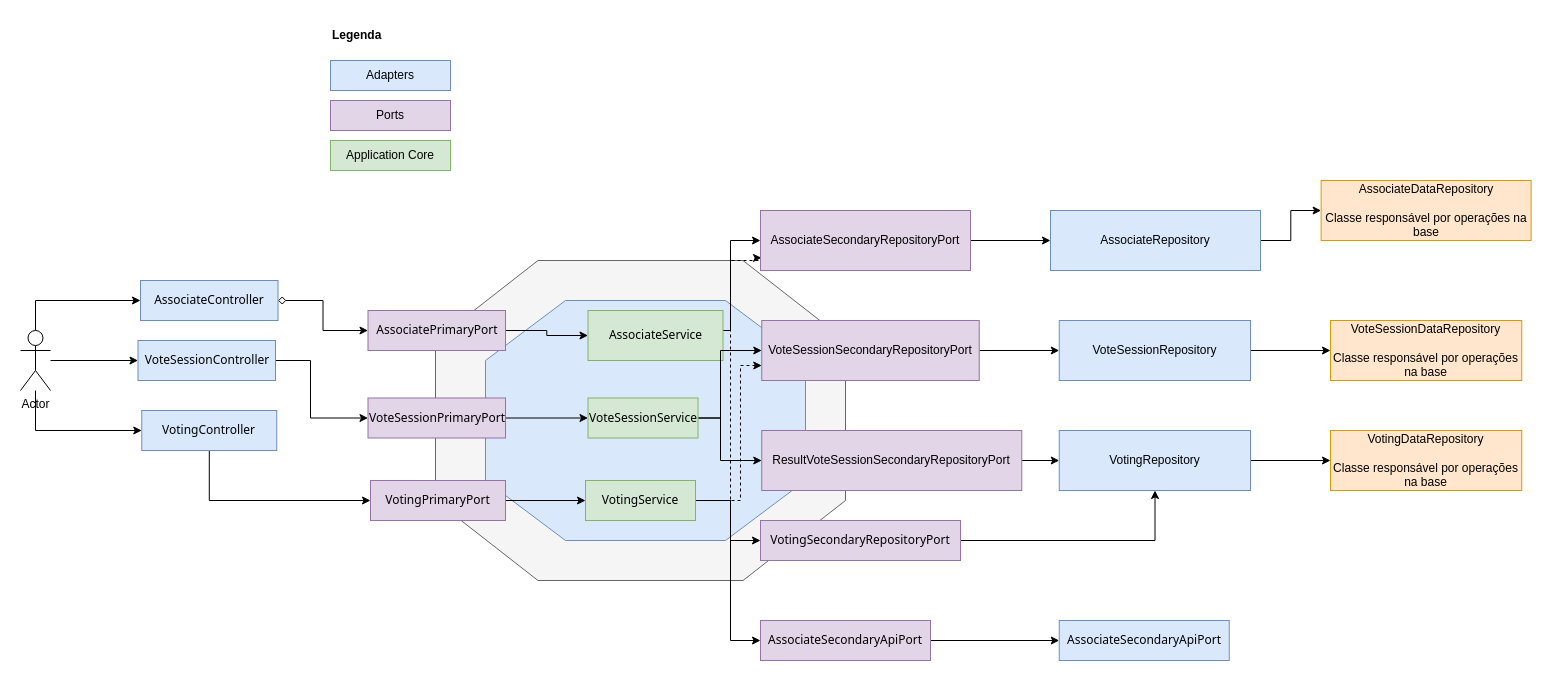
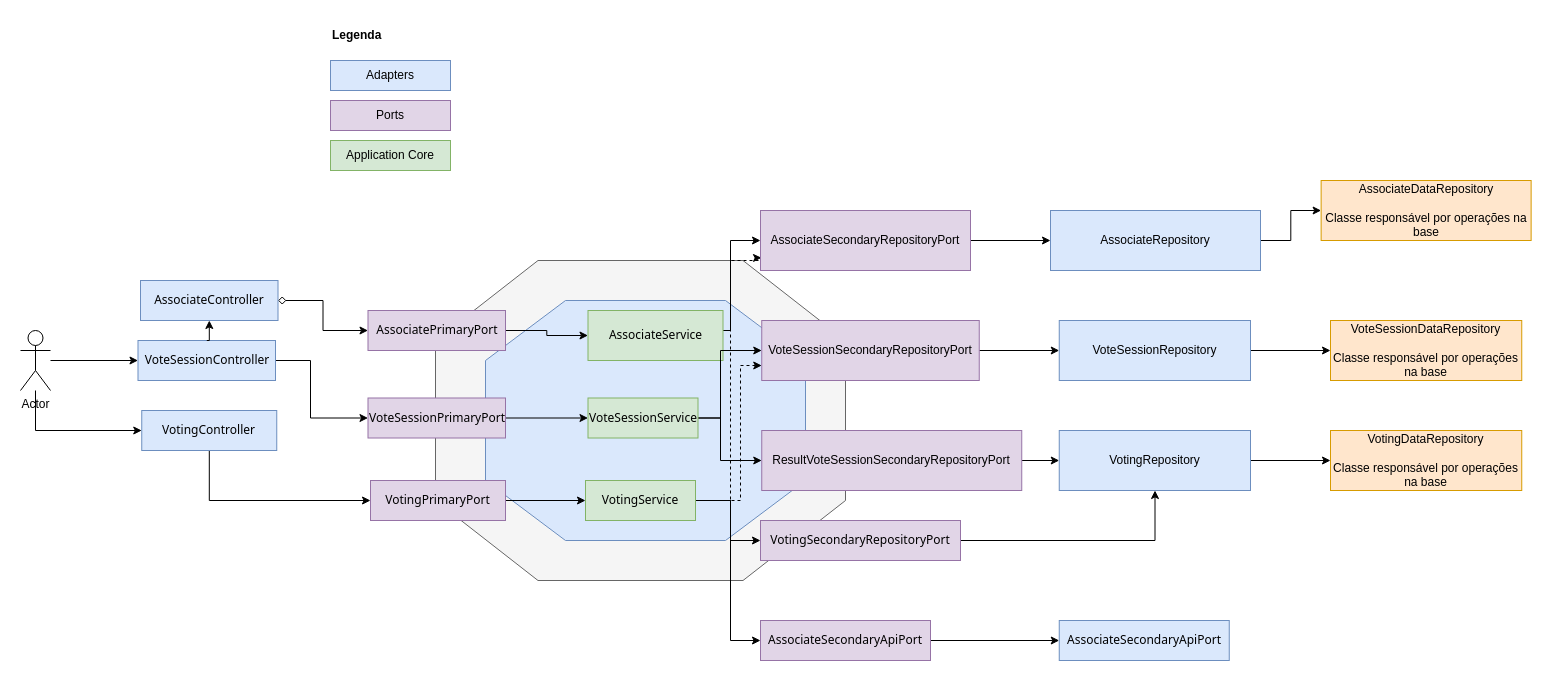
edge "Actor" -> "AssociateController": now "VoteSessionController" -> "AssociateController"
